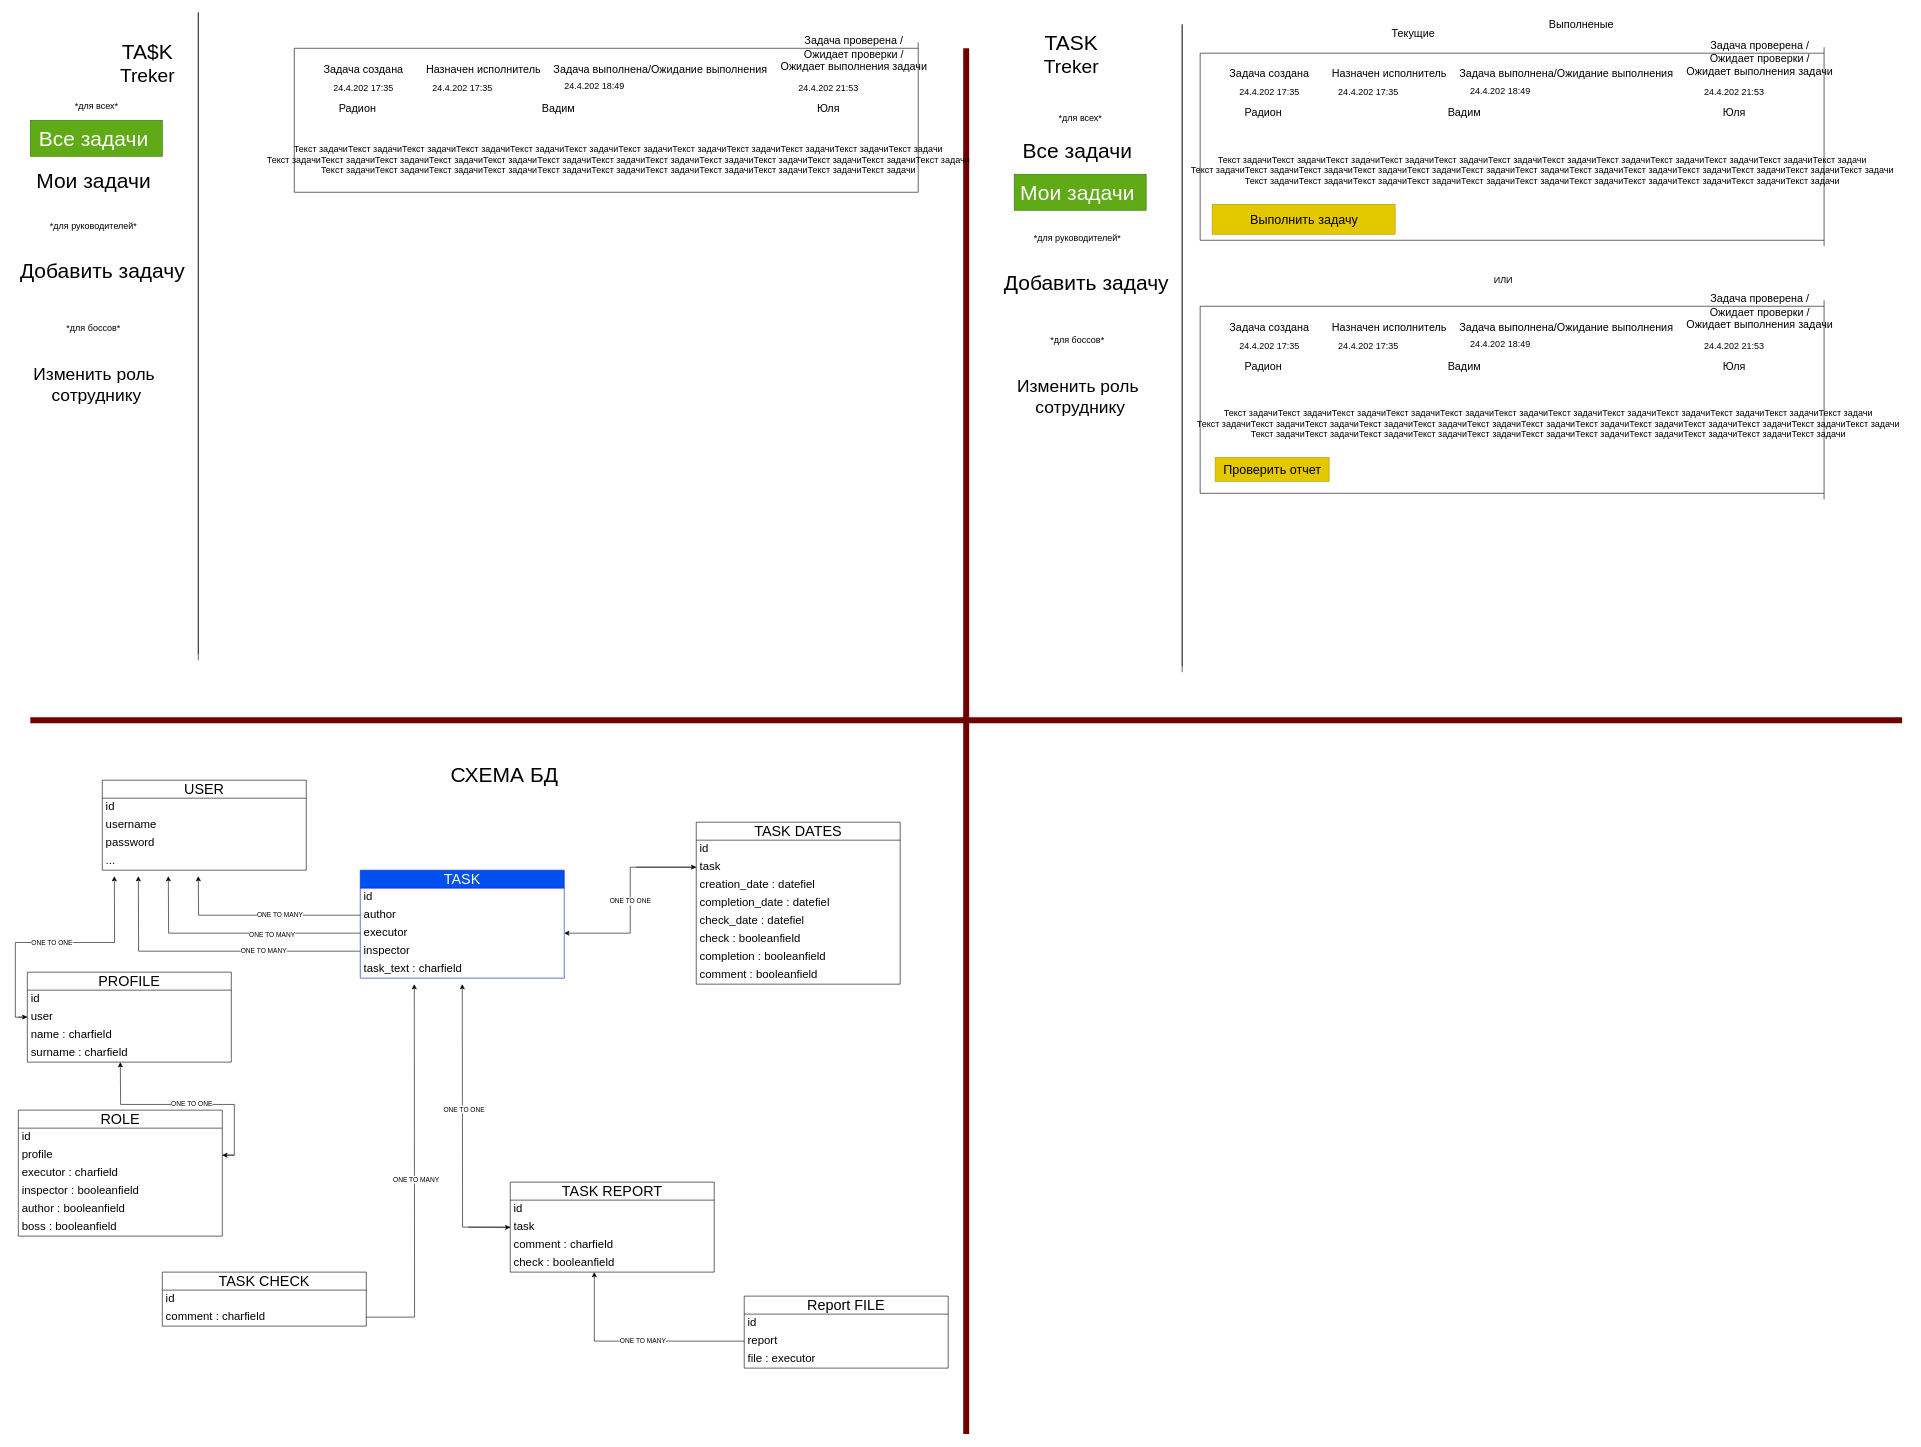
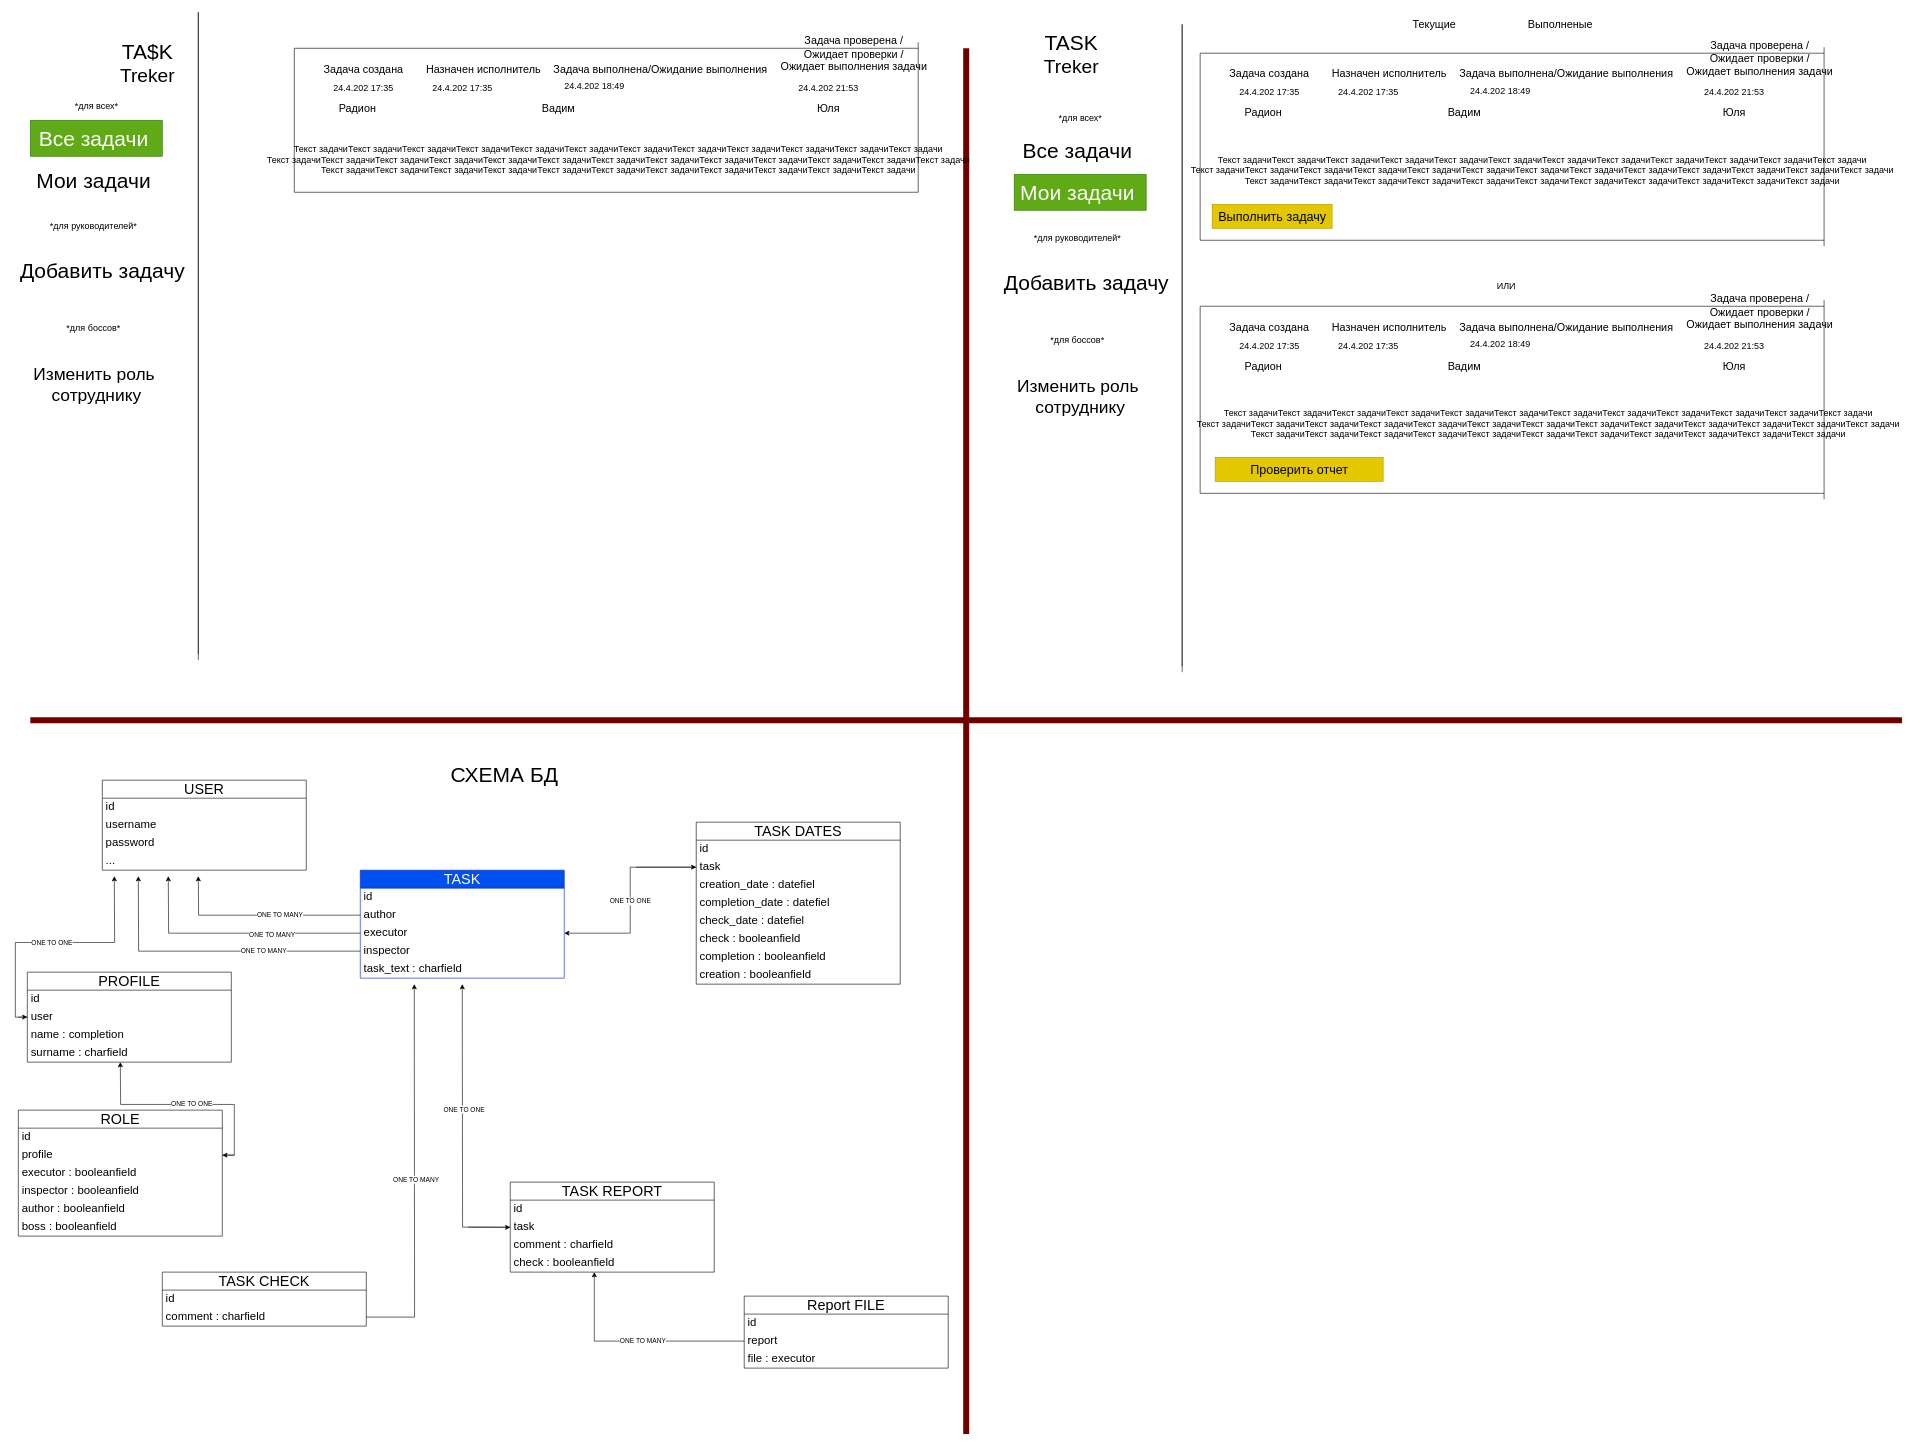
node "Выполненые": moved (1581, 24) -> (1560, 24)
node "Текущие": moved (1413, 33) -> (1434, 24)
node "Выполнить задачу": size 183x30 -> 120x24
node "ИЛИ": moved (1503, 279) -> (1506, 285)
node "Проверить отчет": size 114x24 -> 168x24
node "comment : booleanfield": label "comment : booleanfield" -> "creation : booleanfield"
node "name : charfield": label "name : charfield" -> "name : completion"
node "executor : charfield": label "executor : charfield" -> "executor : booleanfield"
